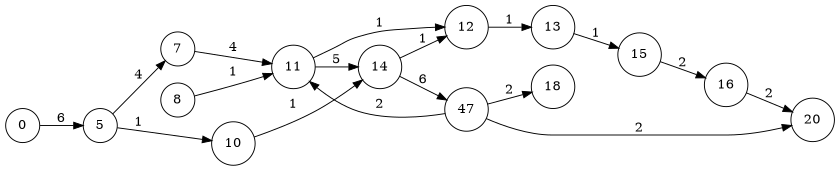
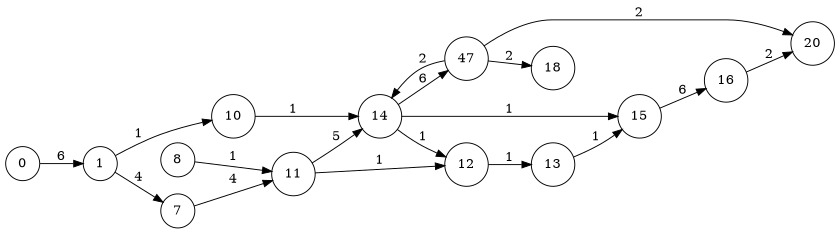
edge "15" -> "16": label "2" -> "6"
edge "47" -> "11": now "47" -> "14"
edge "14" -> "15": added, label "1"
node "5": label "5" -> "1"
